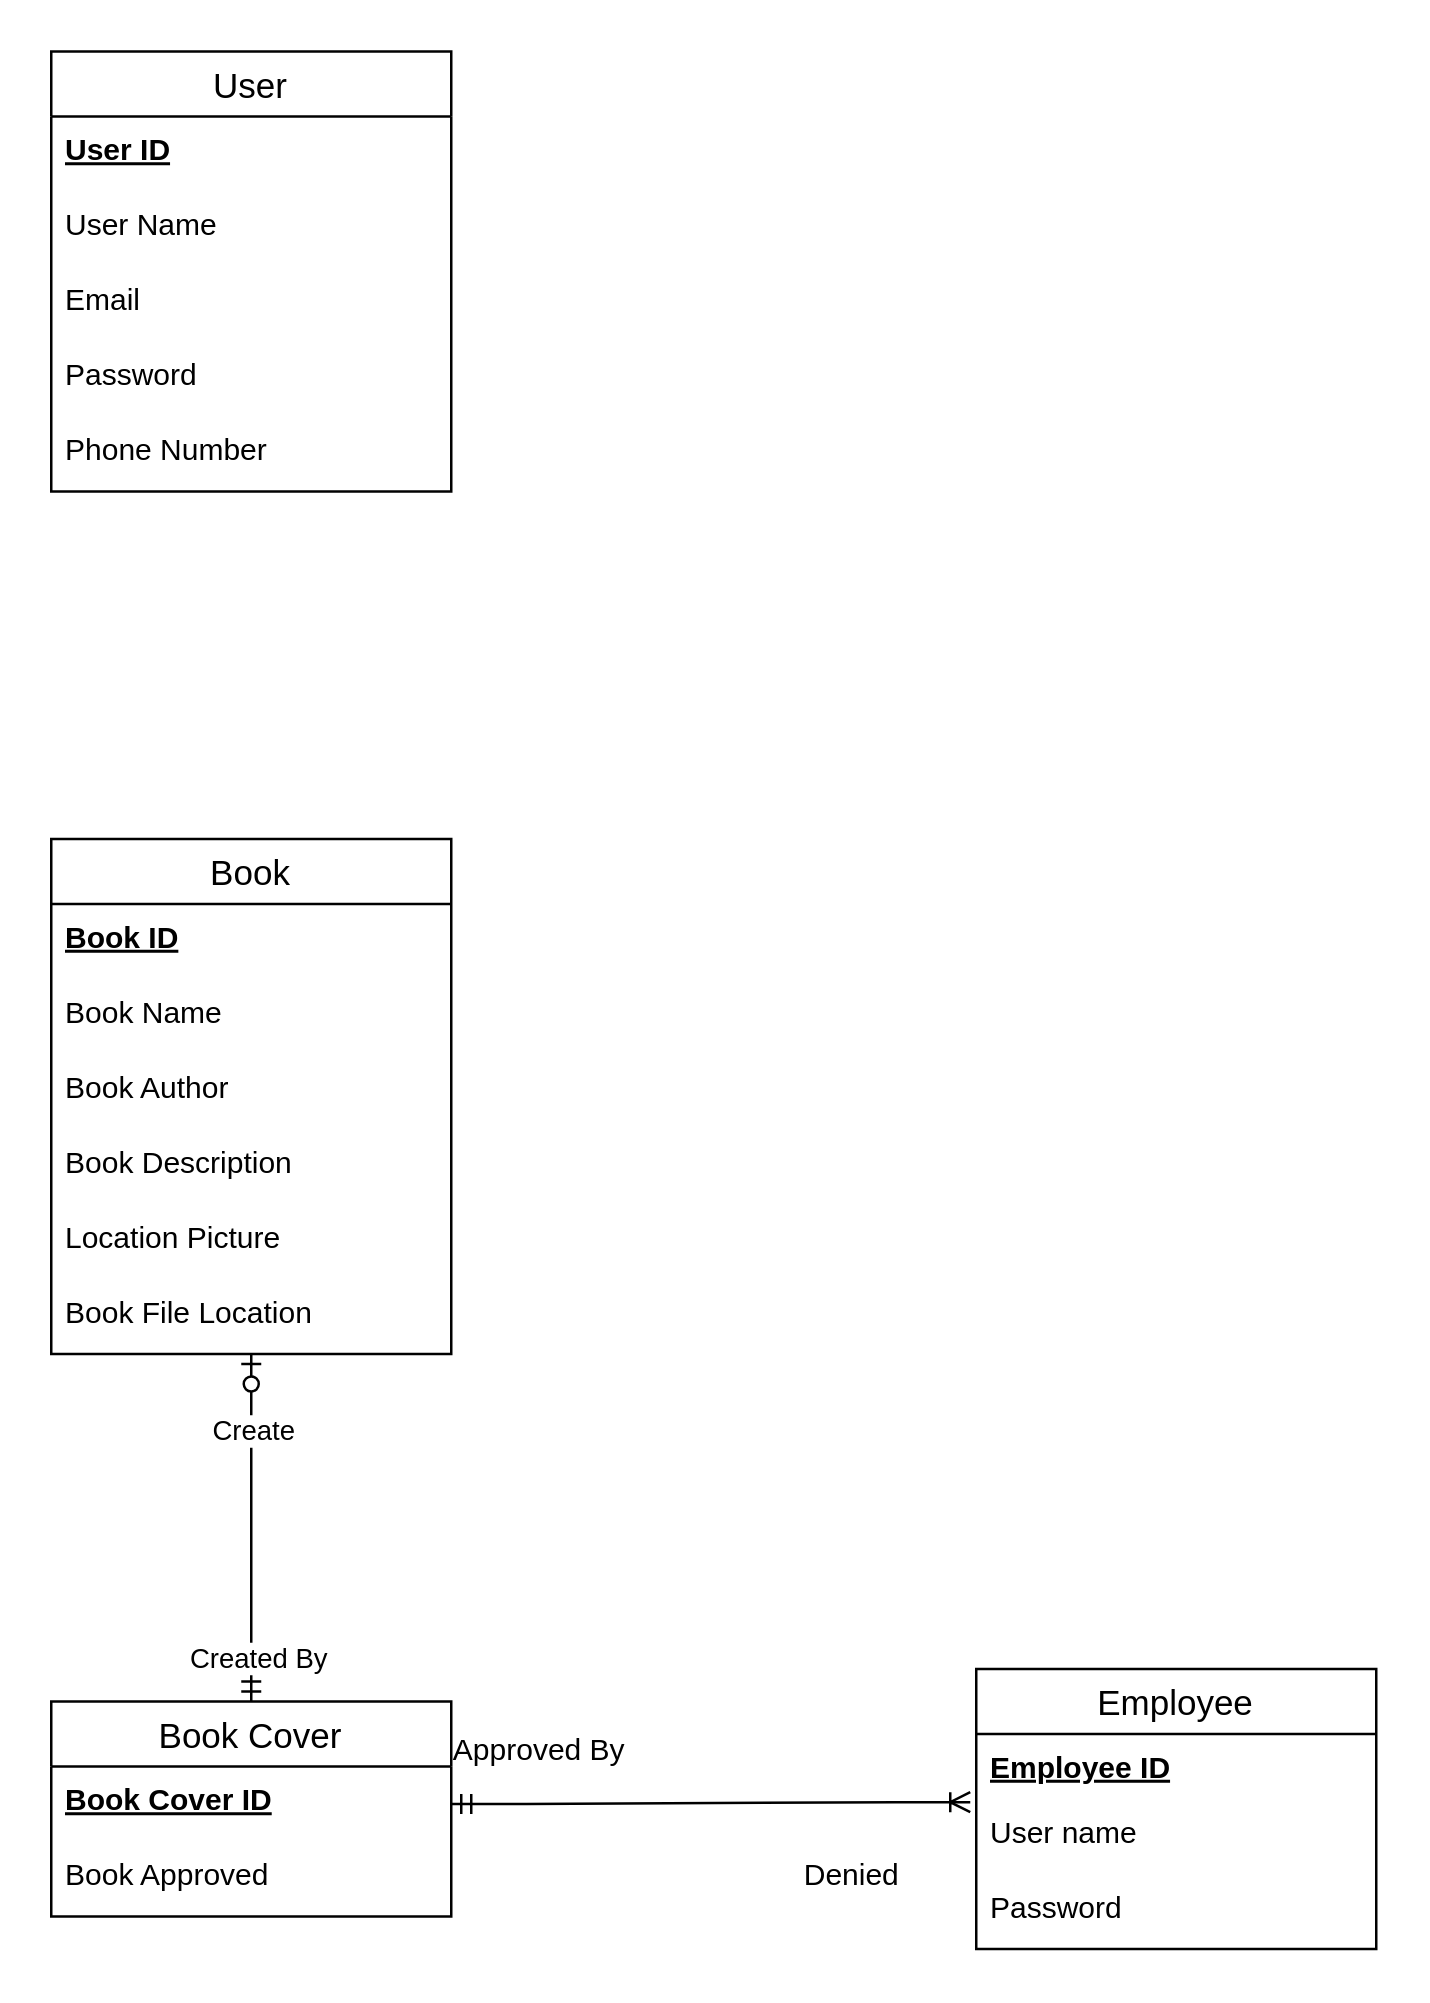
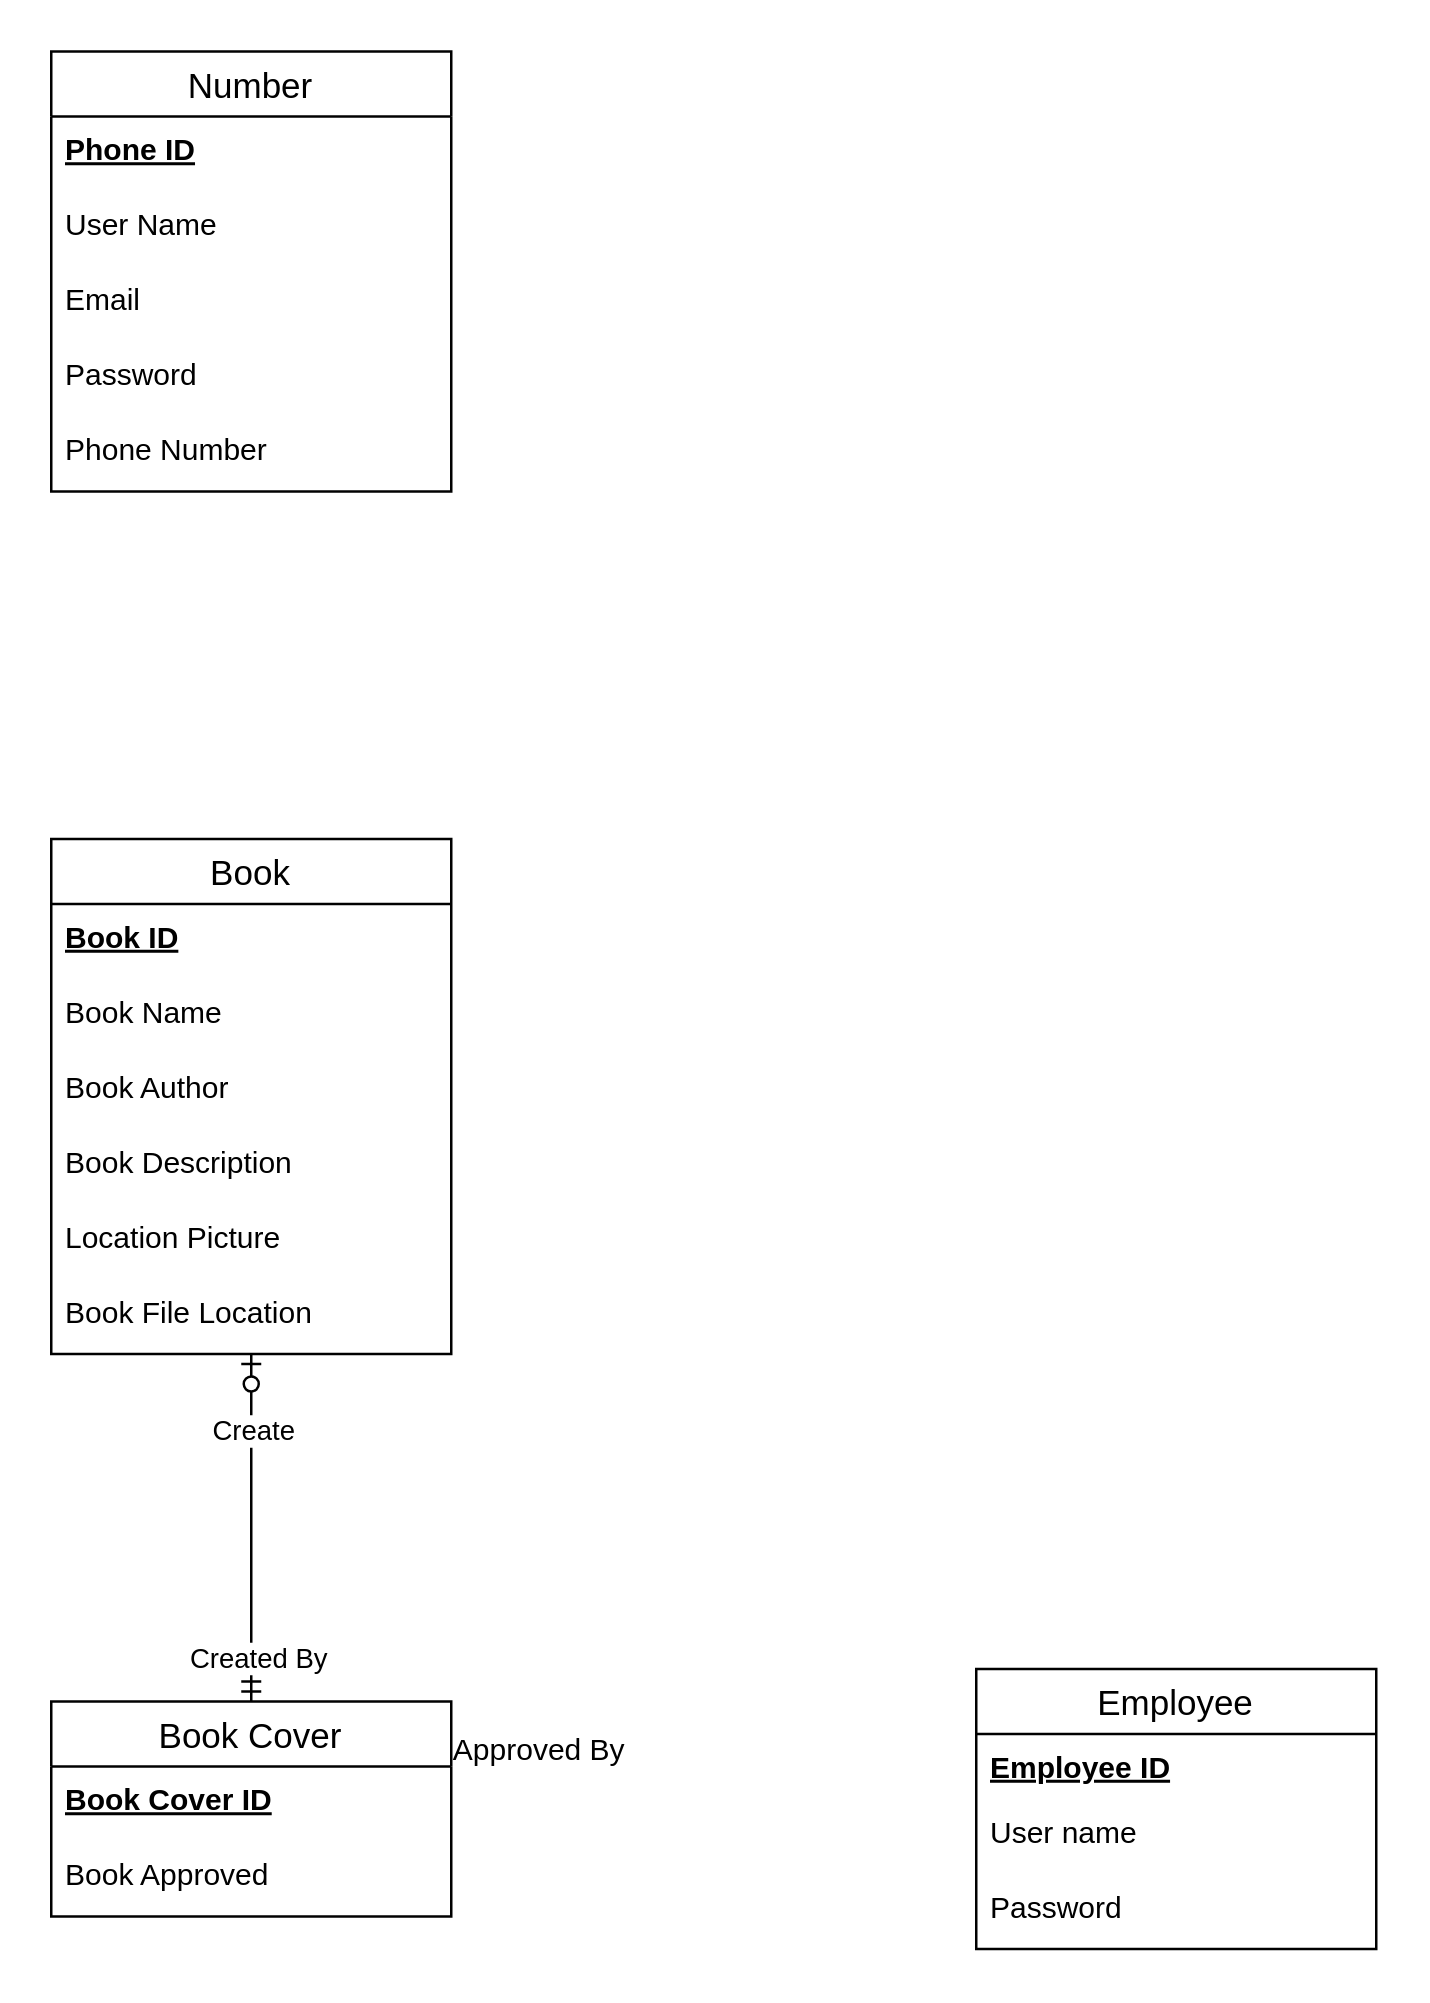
node "User": label "User" -> "Number"
node "User ID": label "User ID" -> "Phone ID"
edge "Employee ID" -- "Book Cover ID": removed
node "Denied": removed
